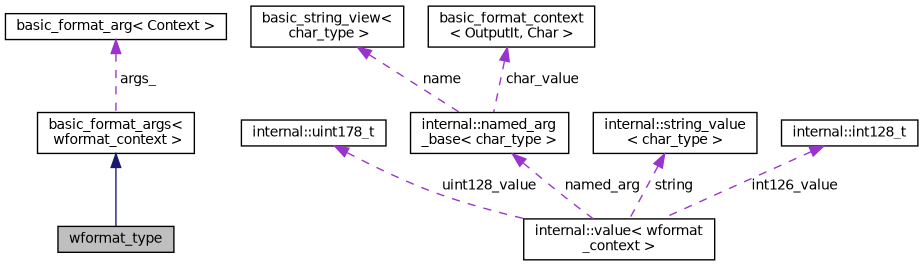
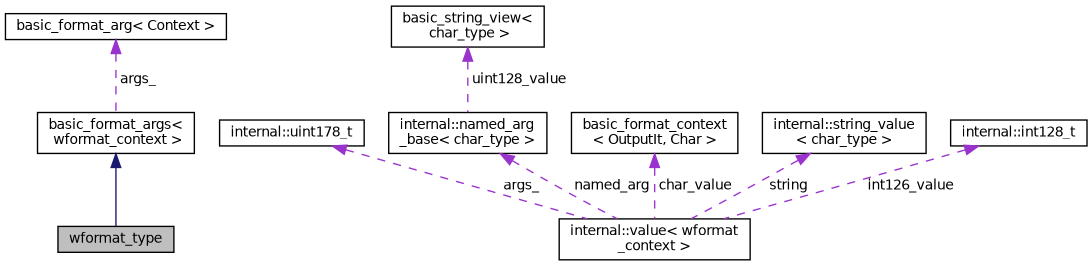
edge "internal::named_arg _base< char_type >" -> "basic_string_view< char_type >": label " name" -> " uint128_value"
edge "internal::named_arg _base< char_type >" -> "basic_format_context < OutputIt, Char >": now "internal::value< wformat _context >" -> "basic_format_context < OutputIt, Char >"
edge "internal::value< wformat _context >" -> "internal::uint178_t": label " uint128_value" -> " args_"
